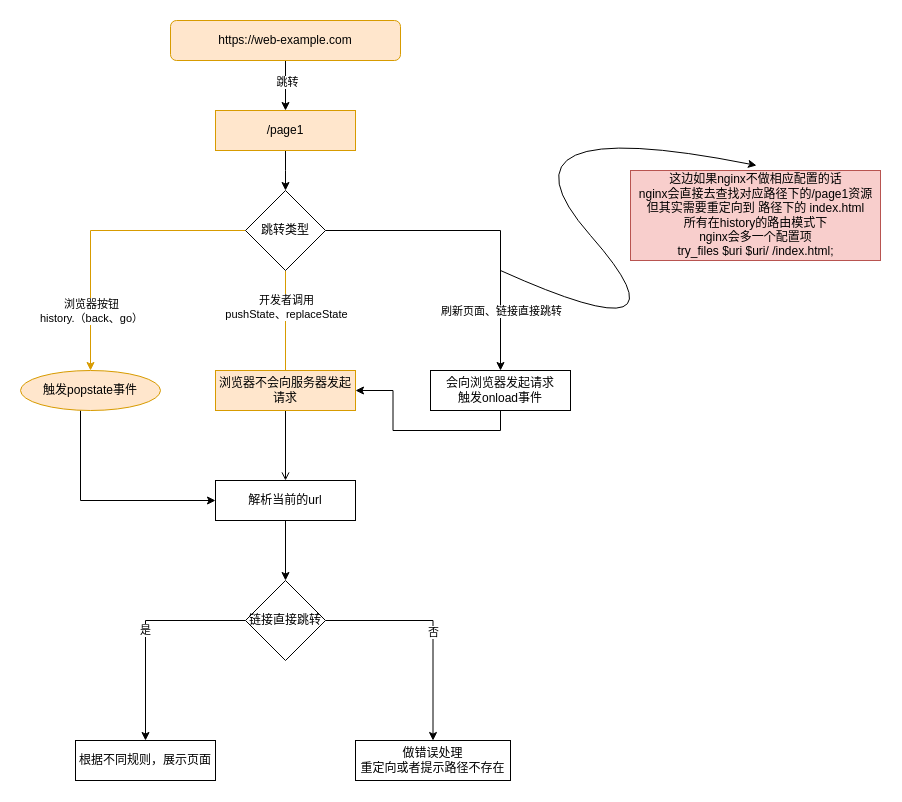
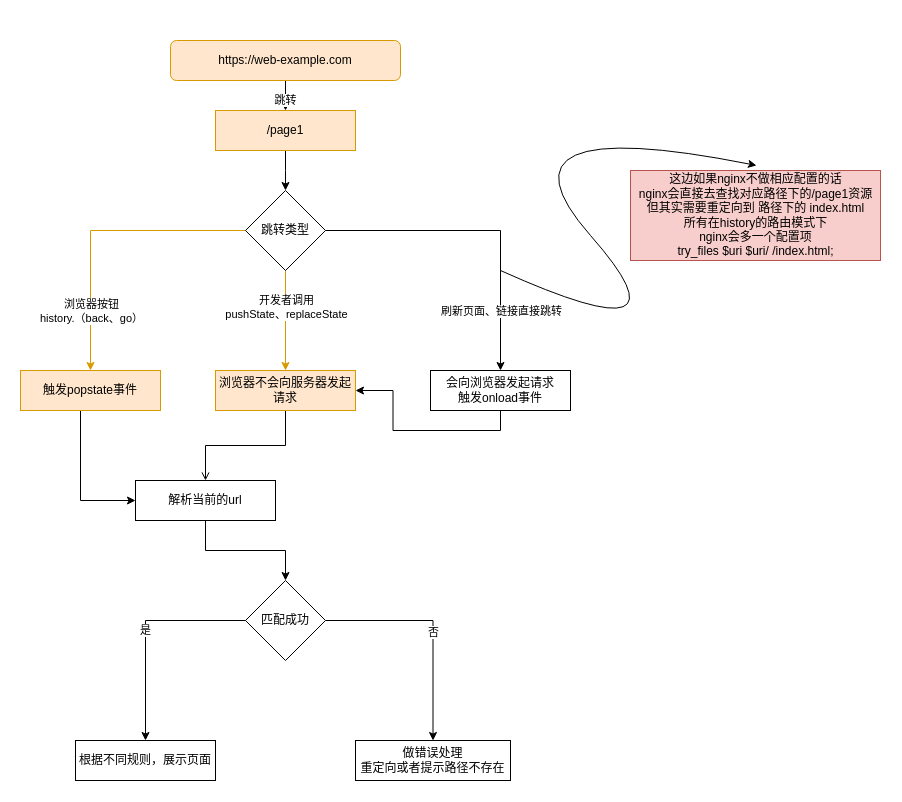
node "https://web-example.com": moved (286, 41) -> (286, 61)
edge "跳转类型" -- "浏览器不会向服务器发起请求": arrowhead none -> classic
node "触发popstate事件": shape ellipse -> rectangle
node "解析当前的url": moved (286, 501) -> (206, 501)
node "链接直接跳转": label "链接直接跳转" -> "匹配成功"
